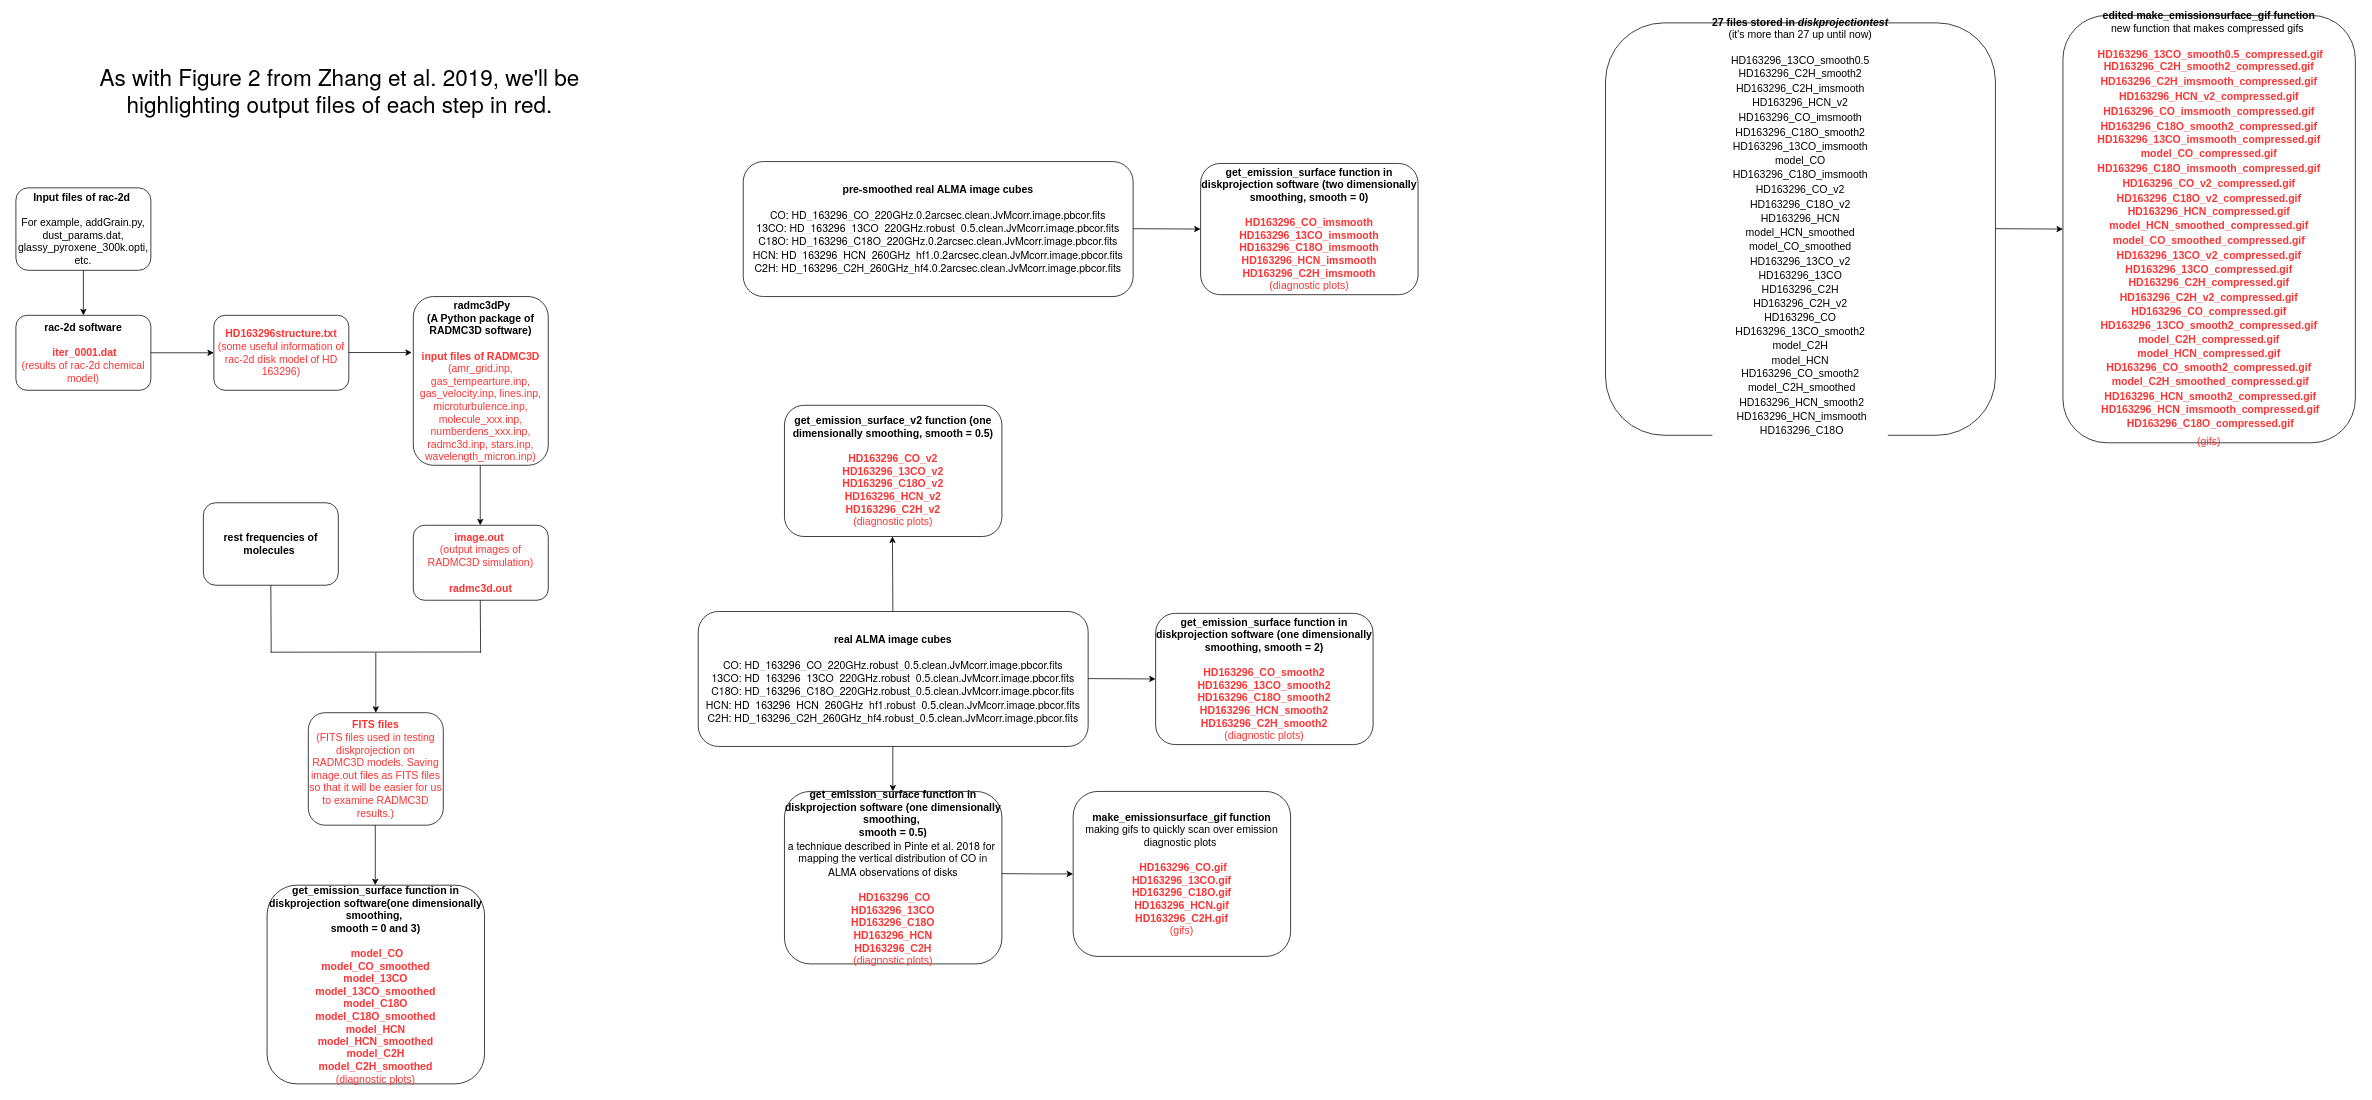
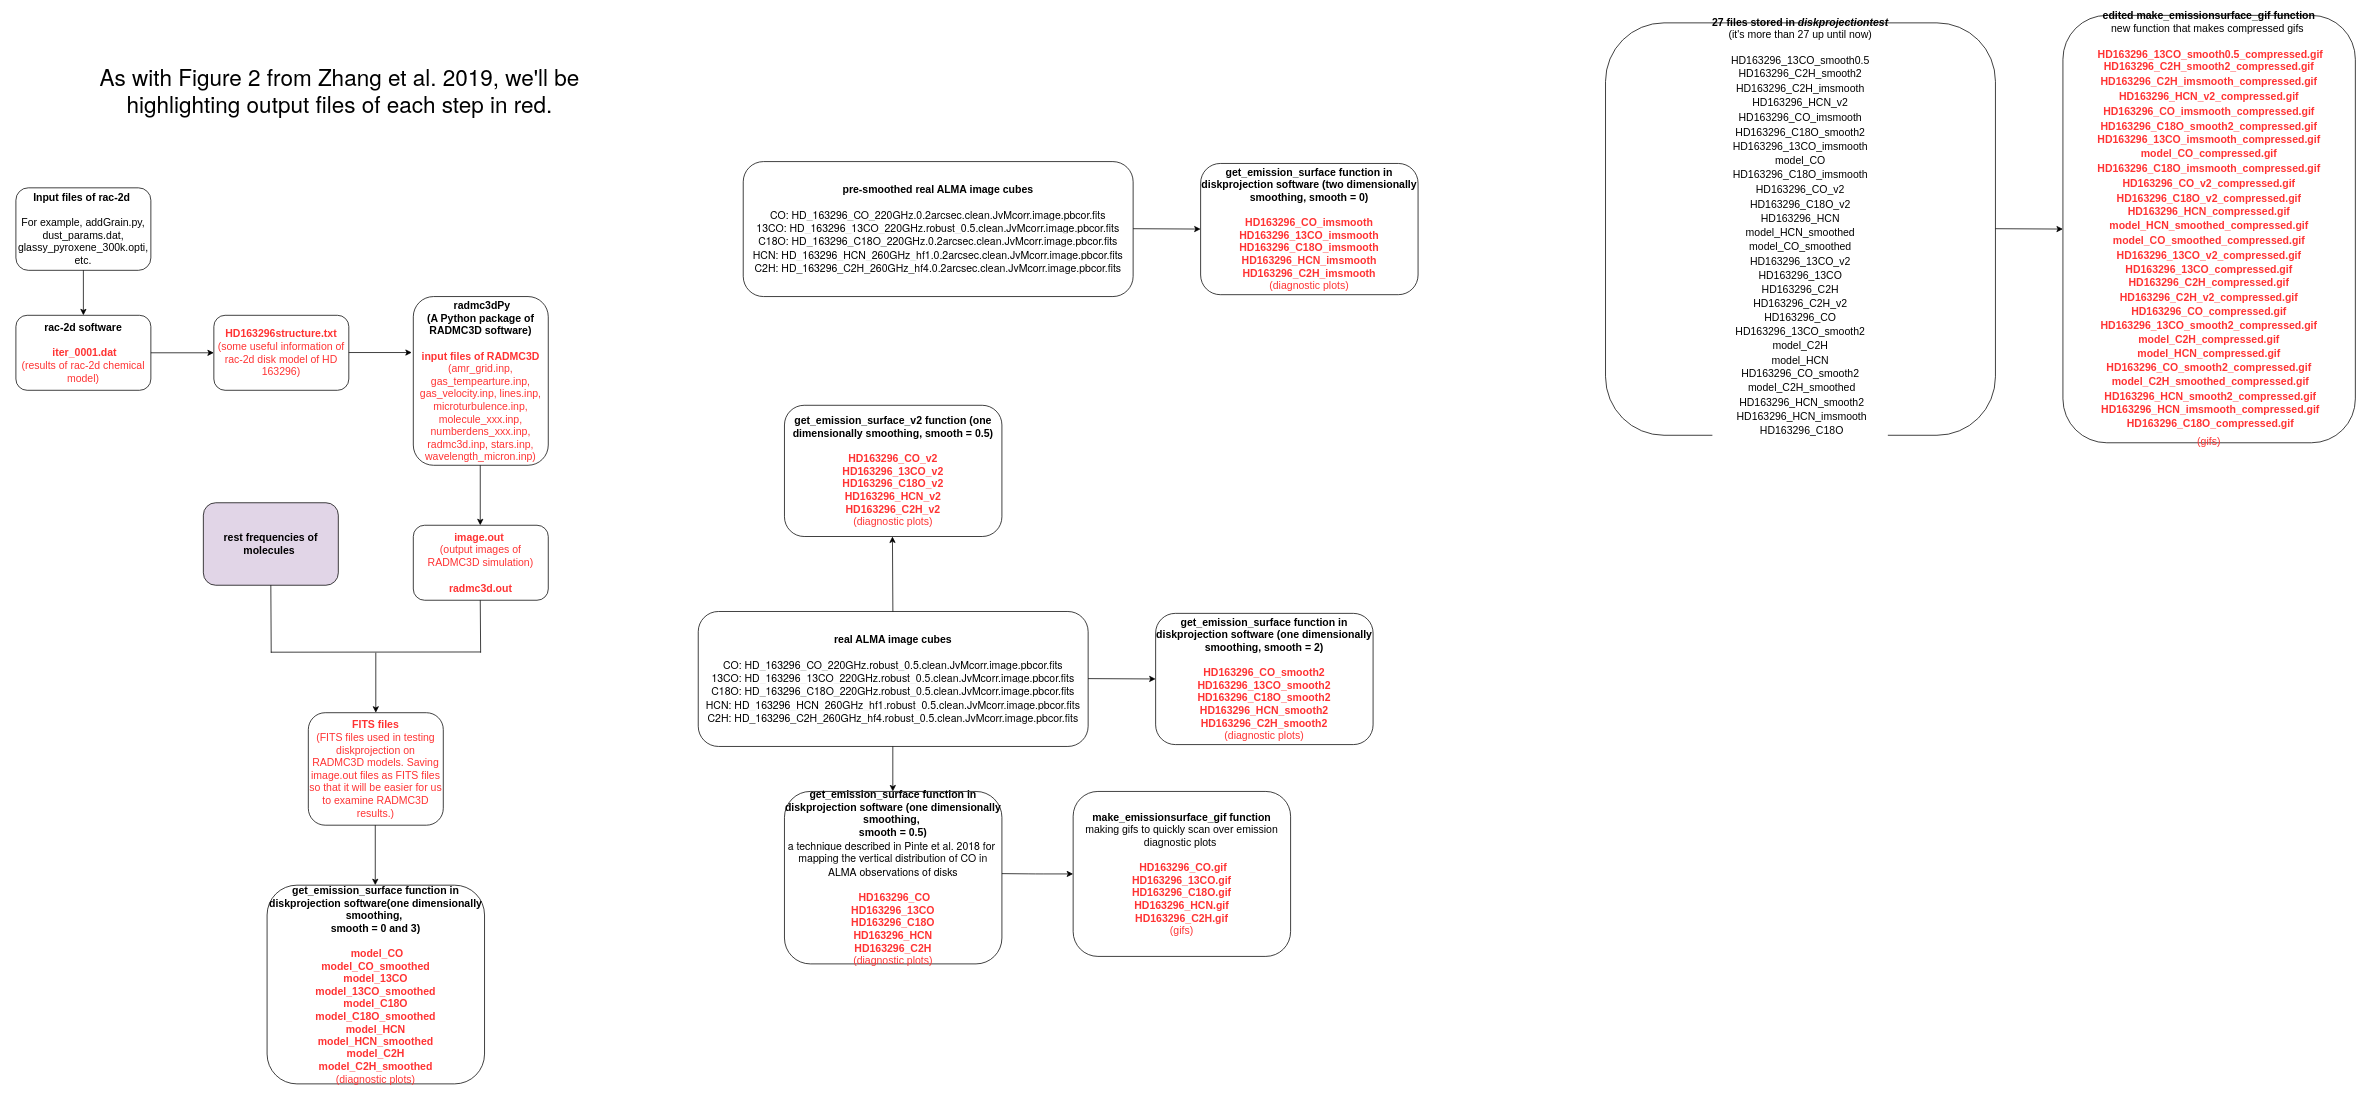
node "rest frequencies of molecules": fillcolor #ffffff -> #e1d5e7
